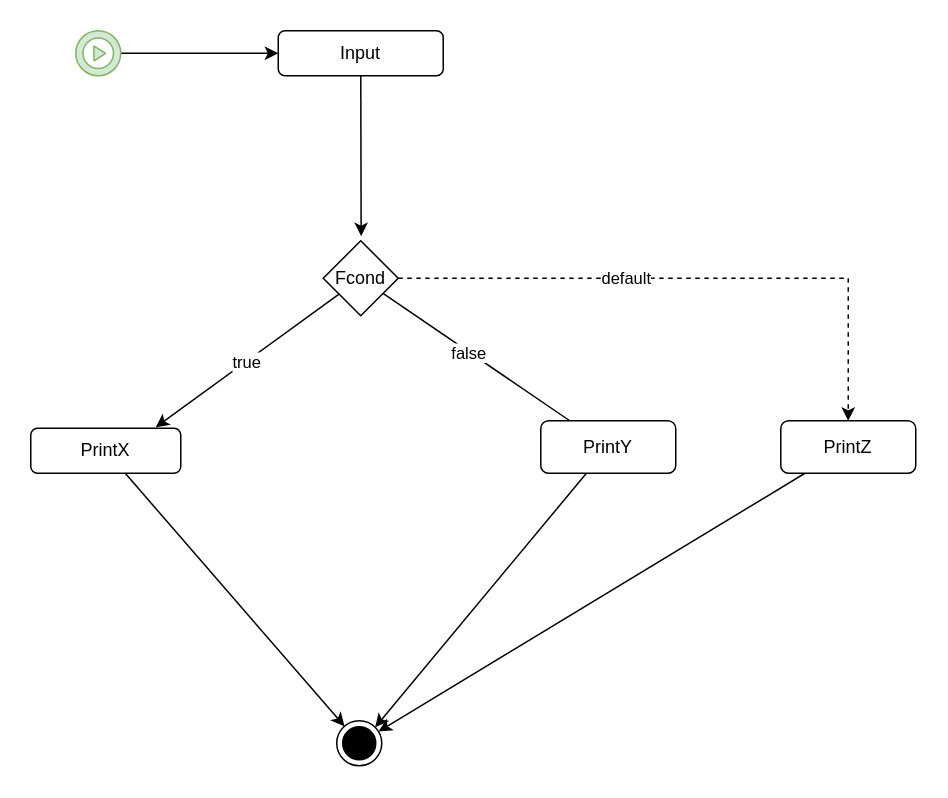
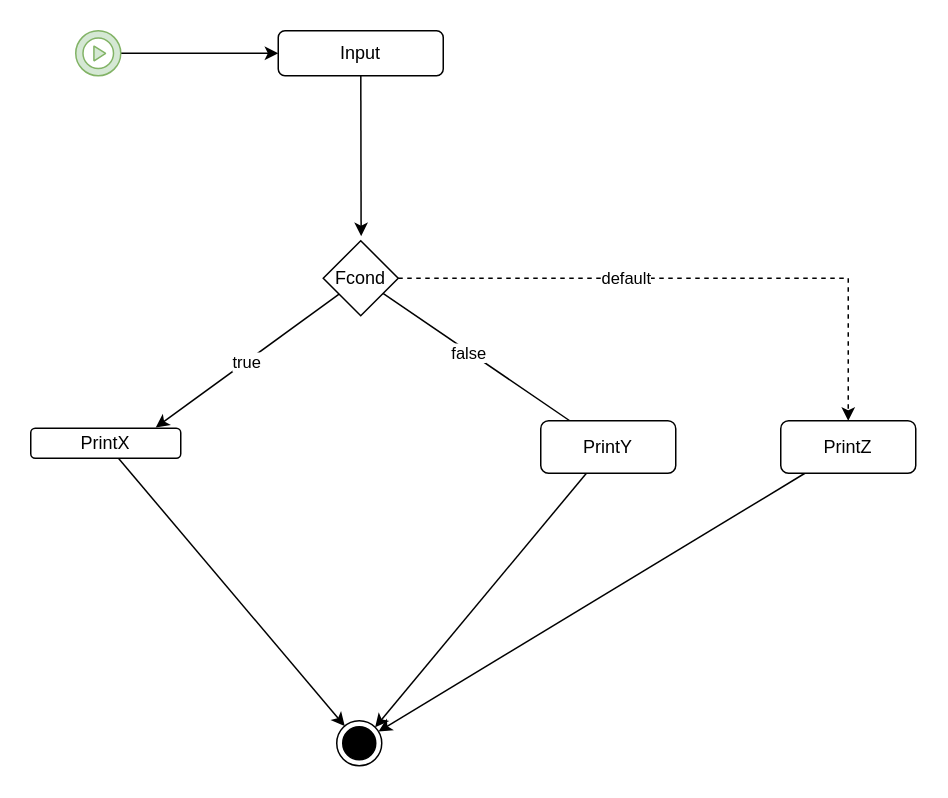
node "PrintX": size 150x45 -> 150x30
